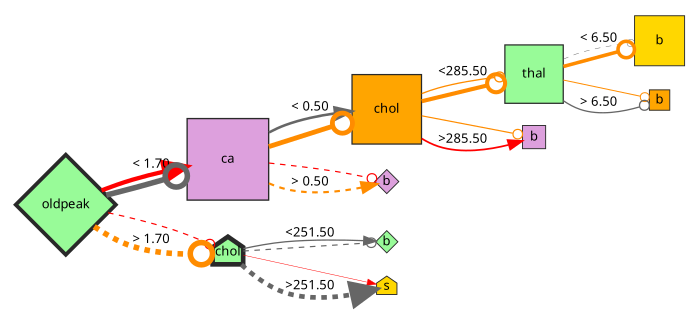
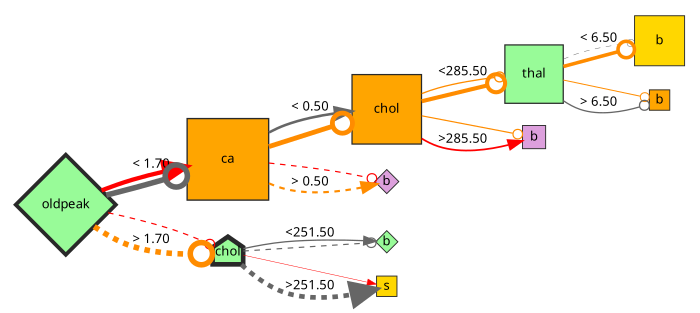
node "ca": fillcolor plum -> orange
node "s": shape house -> box
